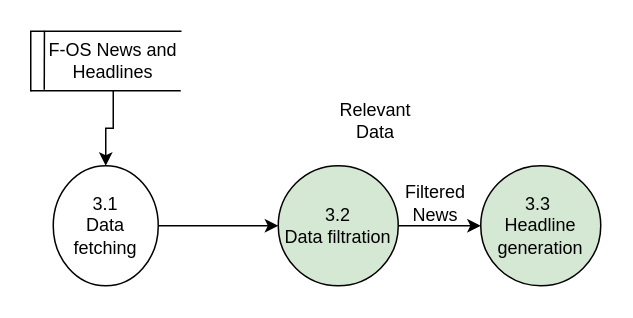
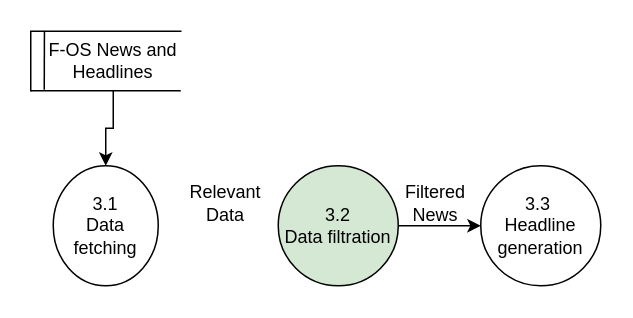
node "Relevant Data": moved (376, 121) -> (226, 203)
edge "3.1 Data fetching" -> "3.2 Data filtration": removed
node "3.3 Headline generation": fillcolor #d5e8d4 -> #ffffff
